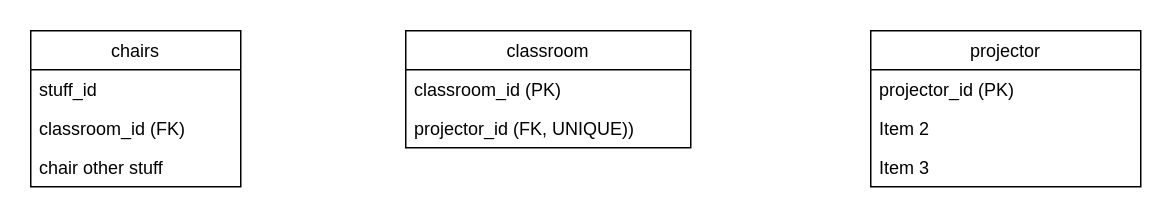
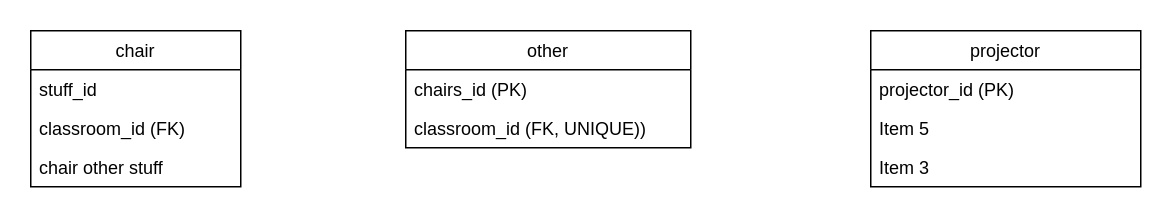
node "chairs": label "chairs" -> "chair"
node "classroom": label "classroom" -> "other"
node "classroom_id (PK)": label "classroom_id (PK)" -> "chairs_id (PK)"
node "projector_id (FK, UNIQUE))": label "projector_id (FK, UNIQUE))" -> "classroom_id (FK, UNIQUE))"
node "Item 2": label "Item 2" -> "Item 5"
